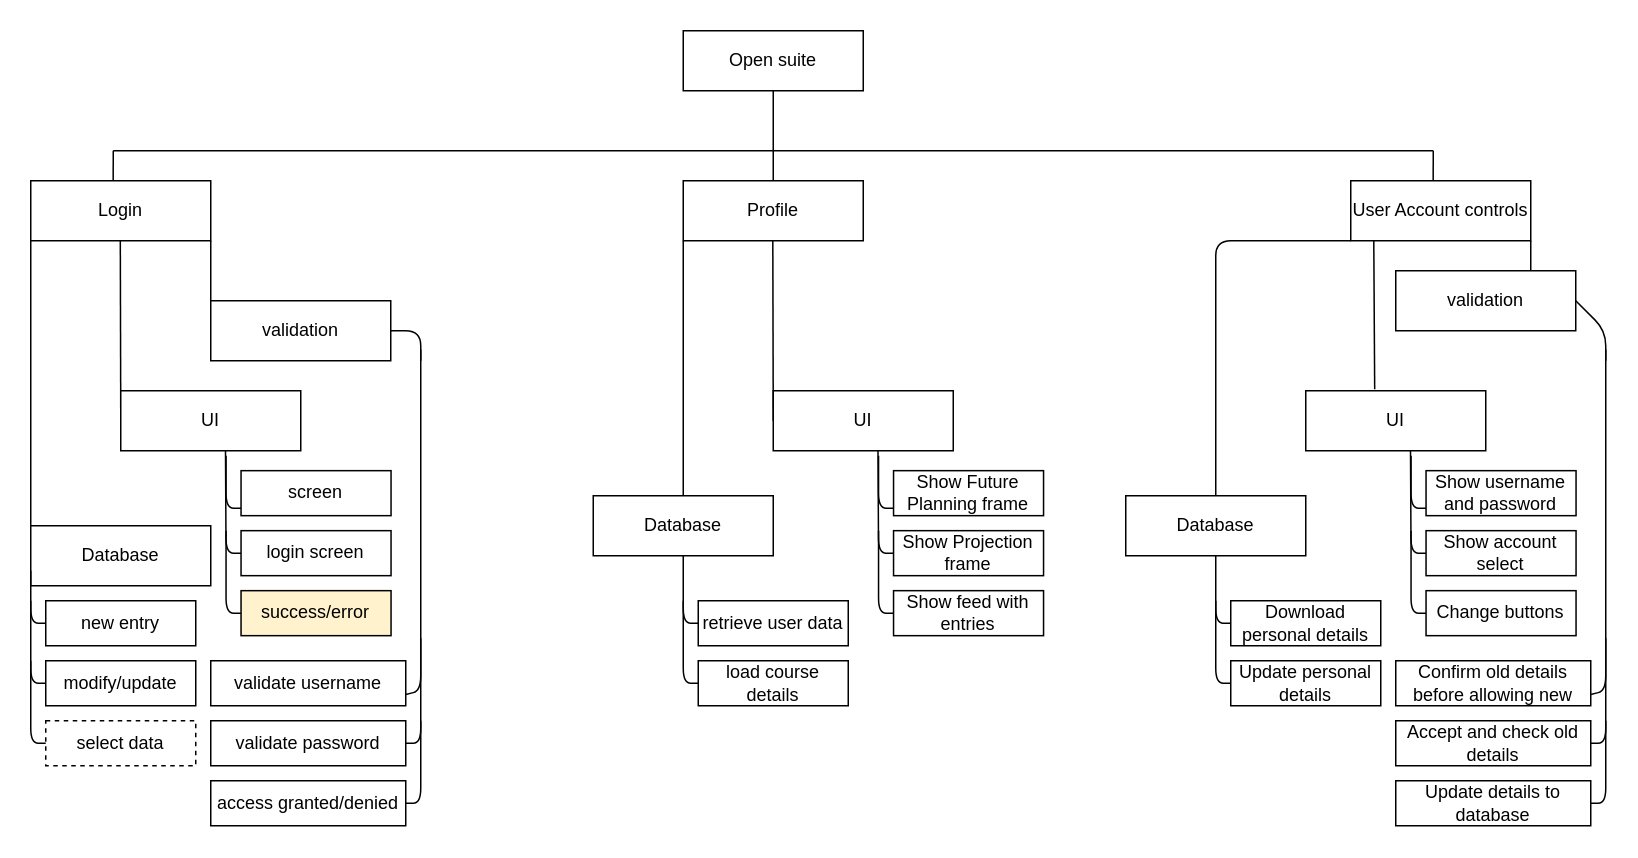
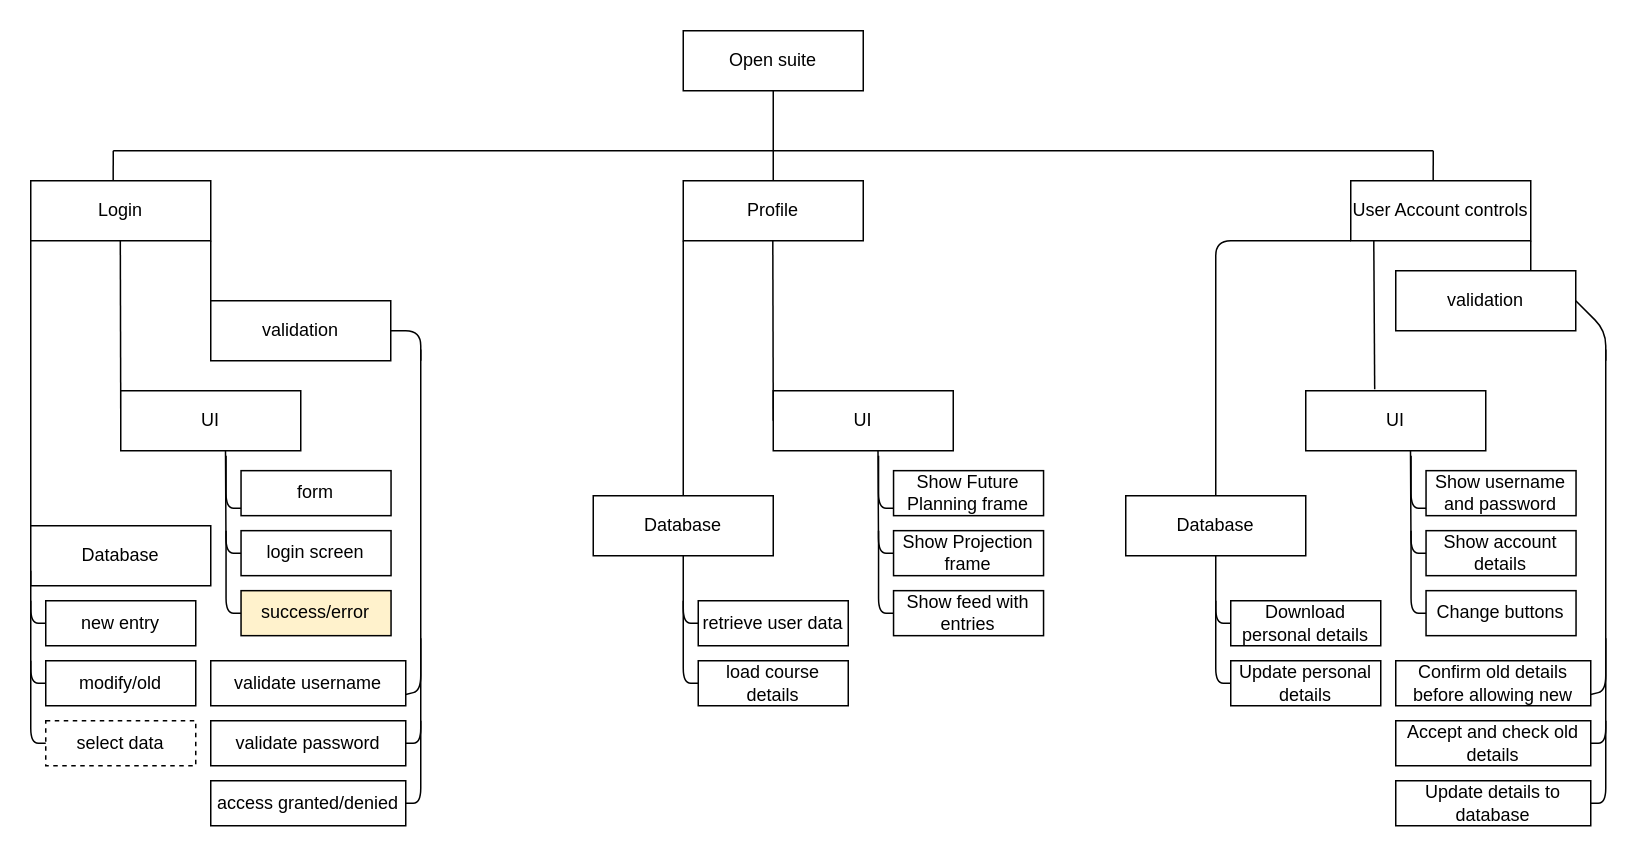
node "screen": label "screen" -> "form"
node "Show account select": label "Show account select" -> "Show account details"
node "modify/update": label "modify/update" -> "modify/old"
